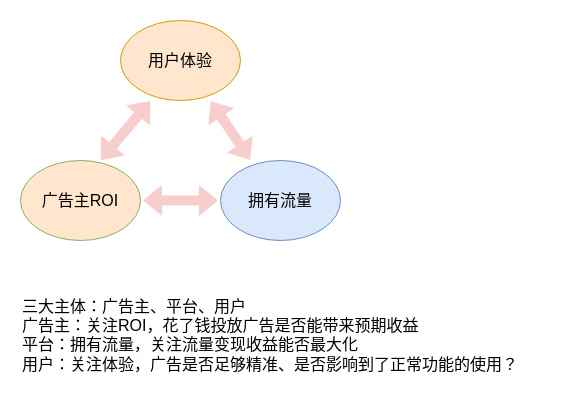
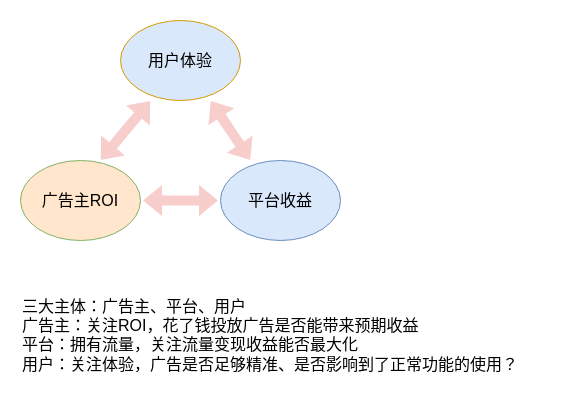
node "用户体验": fillcolor #ffe6cc -> #dae8fc
node "拥有流量": label "拥有流量" -> "平台收益"
